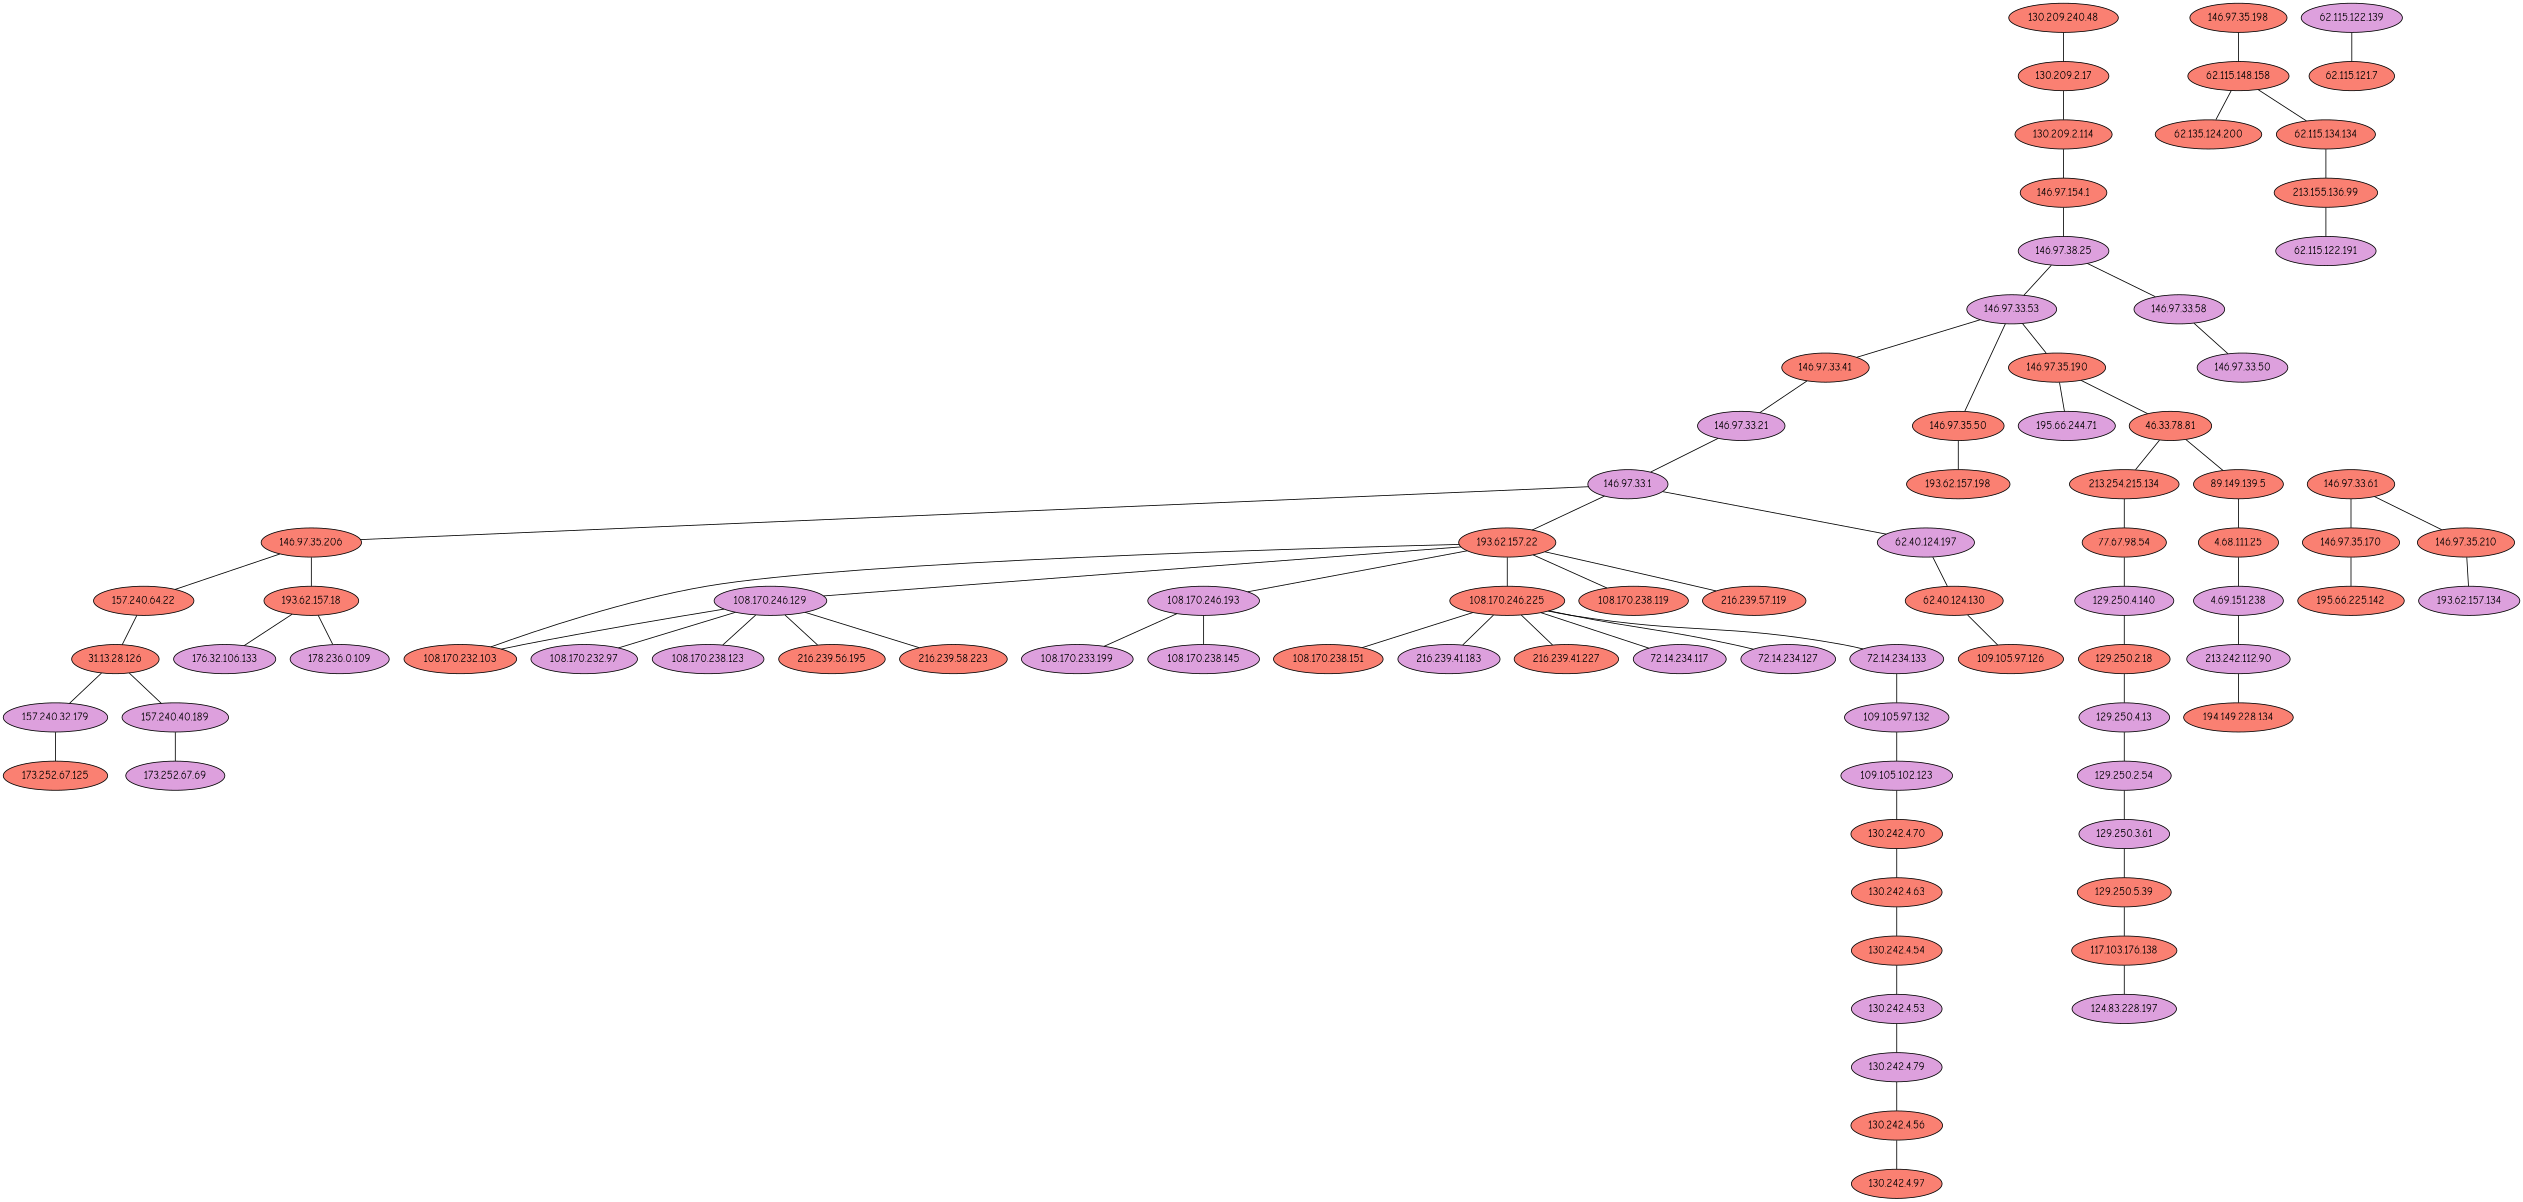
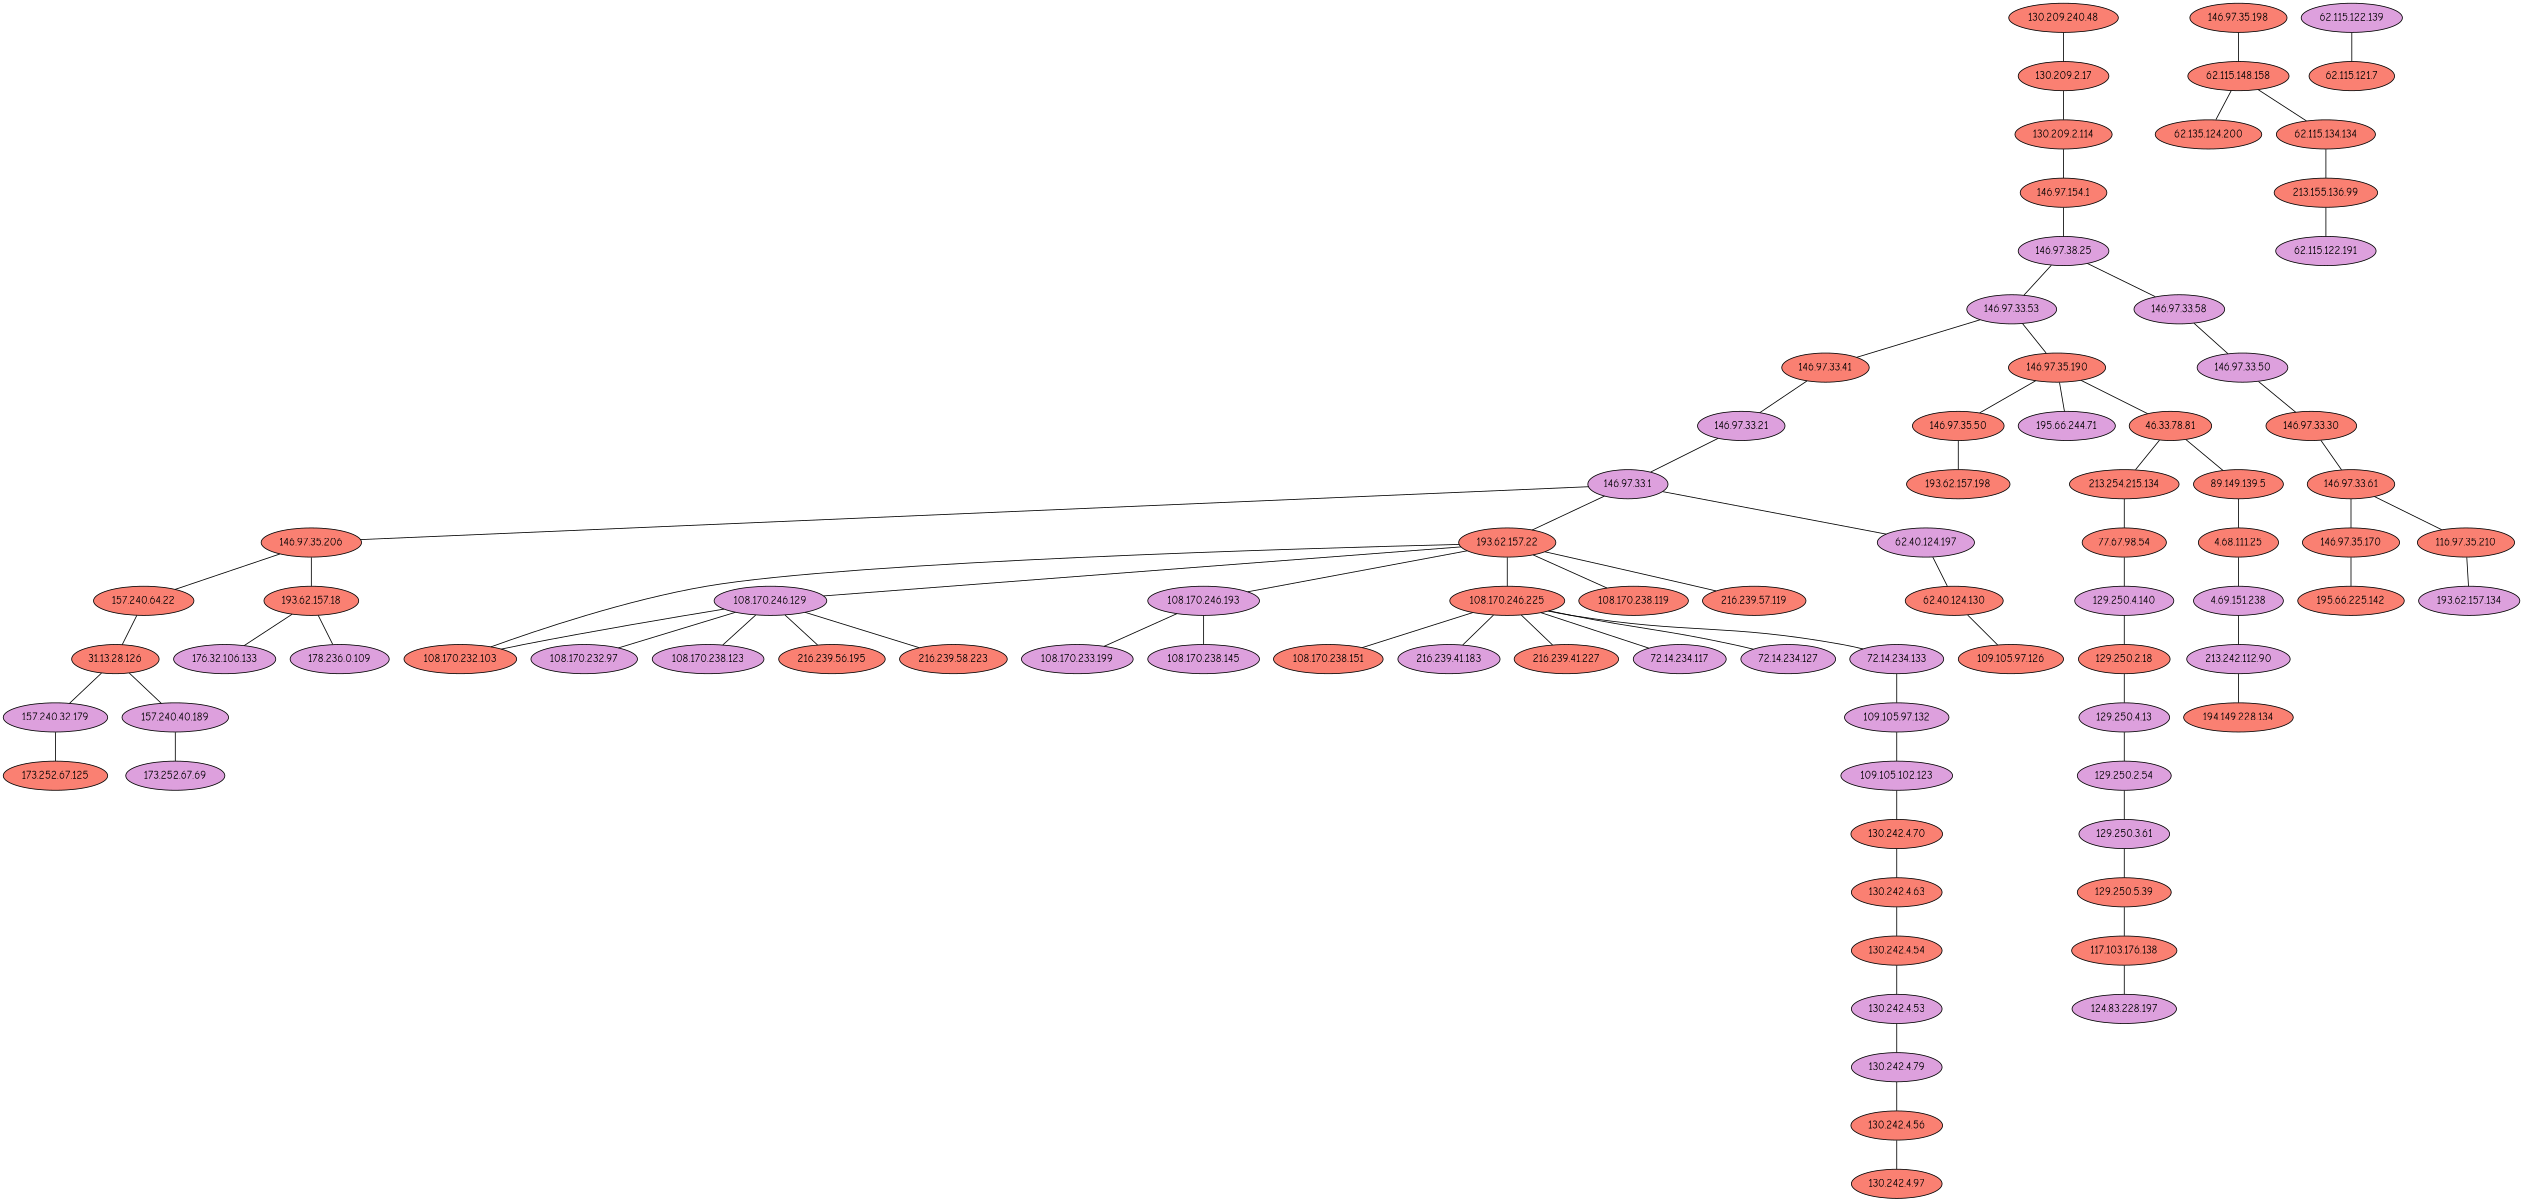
edge "146.97.33.53" -- "146.97.35.50": now "146.97.35.190" -- "146.97.35.50"
node "146.97.33.30": added
node "146.97.35.210": label "146.97.35.210" -> "116.97.35.210"
